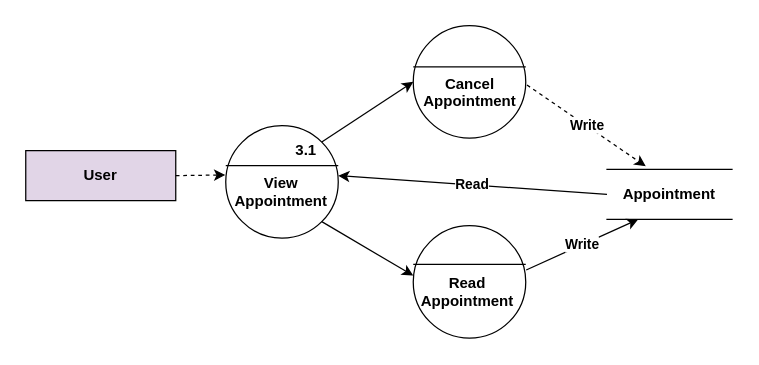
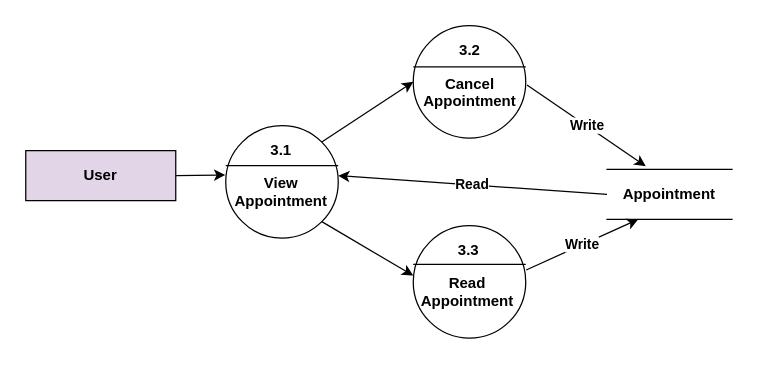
node "3.2": added
edge "Cancel Appointment" -> "Appointment": style dashed -> solid
node "3.1": moved (306, 151) -> (281, 151)
edge "User" -> "View Appointment": style dashed -> solid
node "3.3": added
